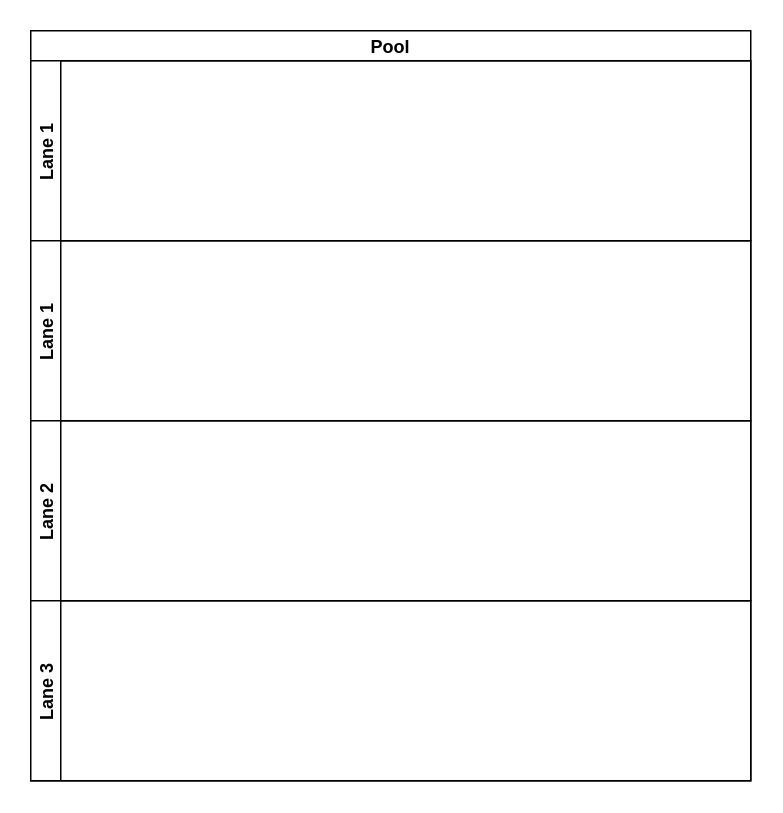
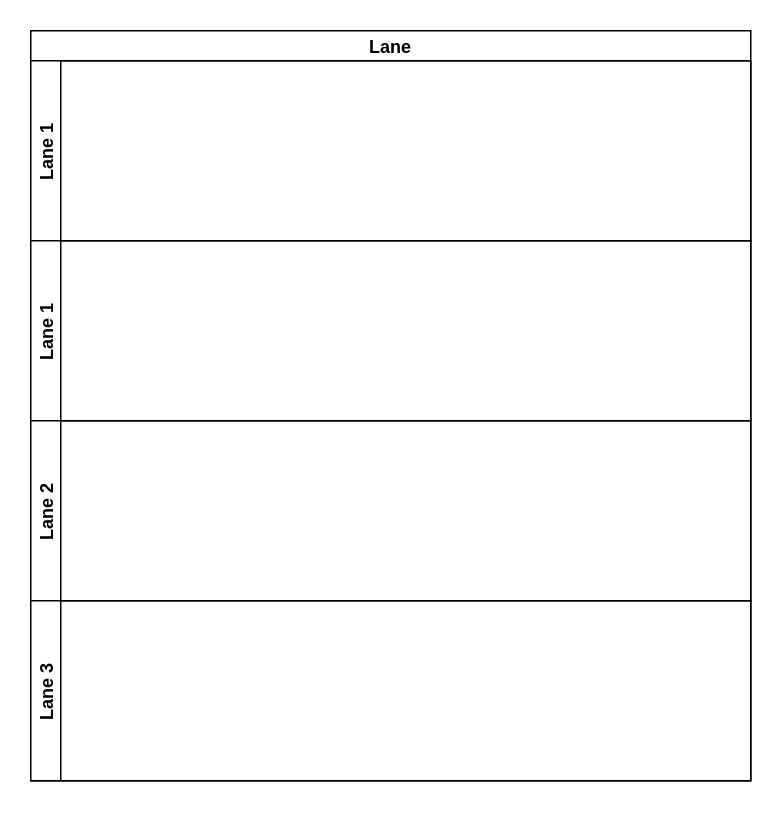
node "Pool": label "Pool" -> "Lane"
